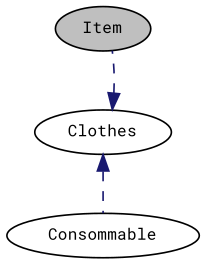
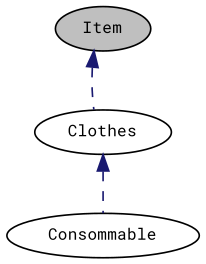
edge "Item" -> "Clothes": reversed
